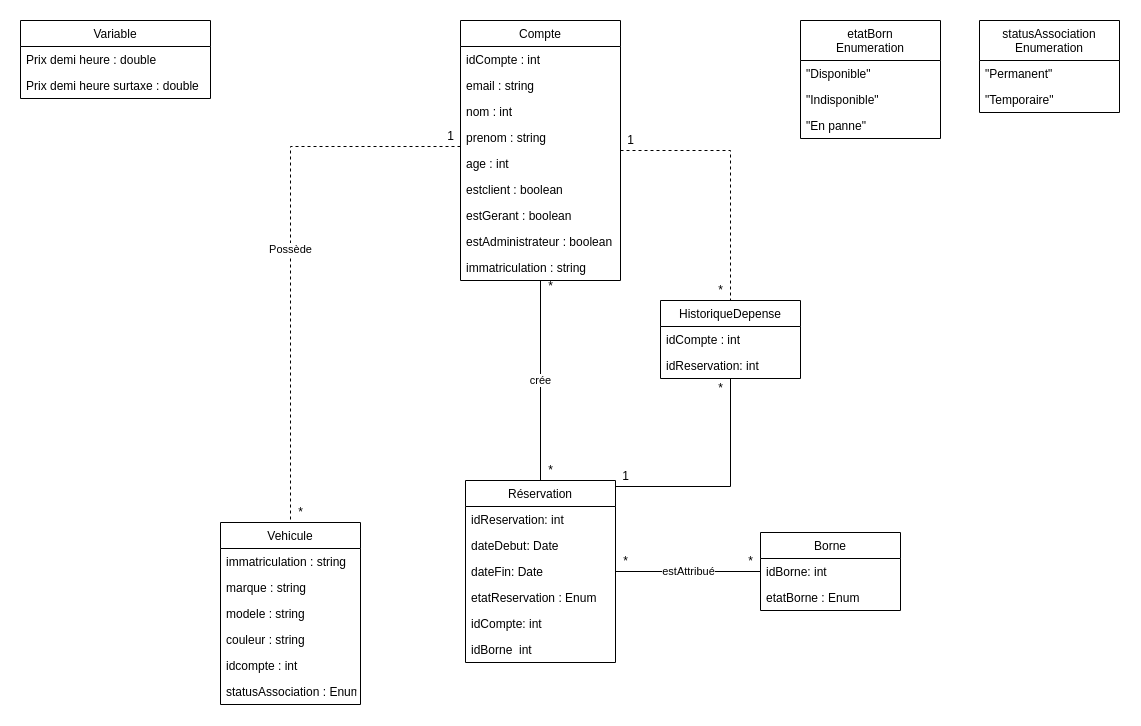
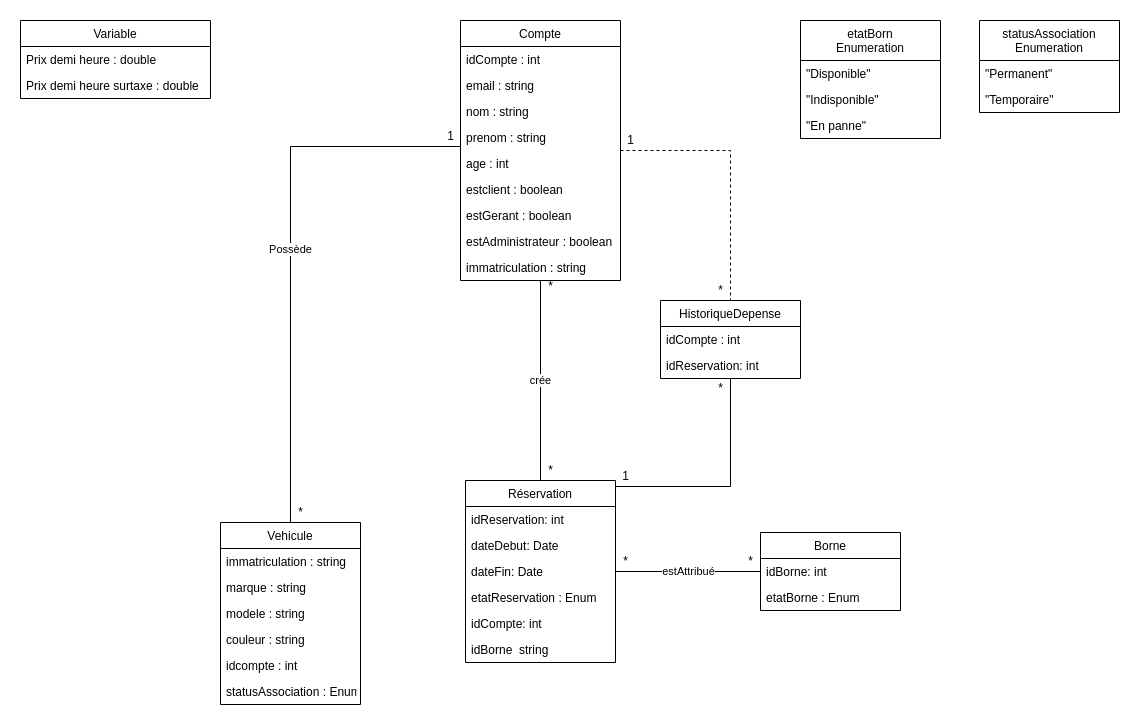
node "nom : int": label "nom : int" -> "nom : string"
edge "Compte" -- "Vehicule": style dashed -> solid
node "idBorne int": label "idBorne int" -> "idBorne string"
